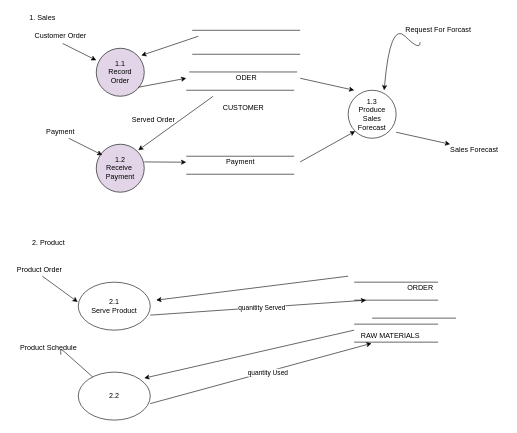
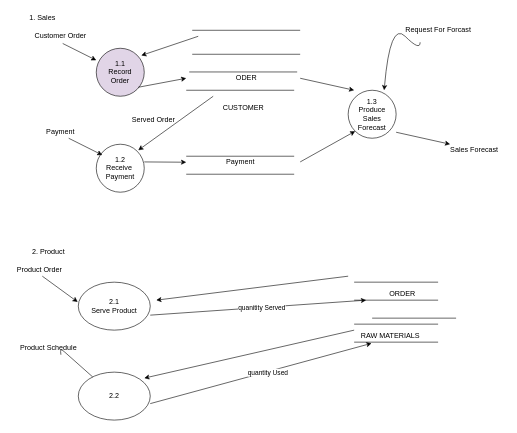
node "1.2 Receive Payment": fillcolor #e1d5e7 -> #ffffff
node "2. Product": moved (48, 243) -> (48, 252)
node "ORDER": moved (420, 288) -> (402, 294)
